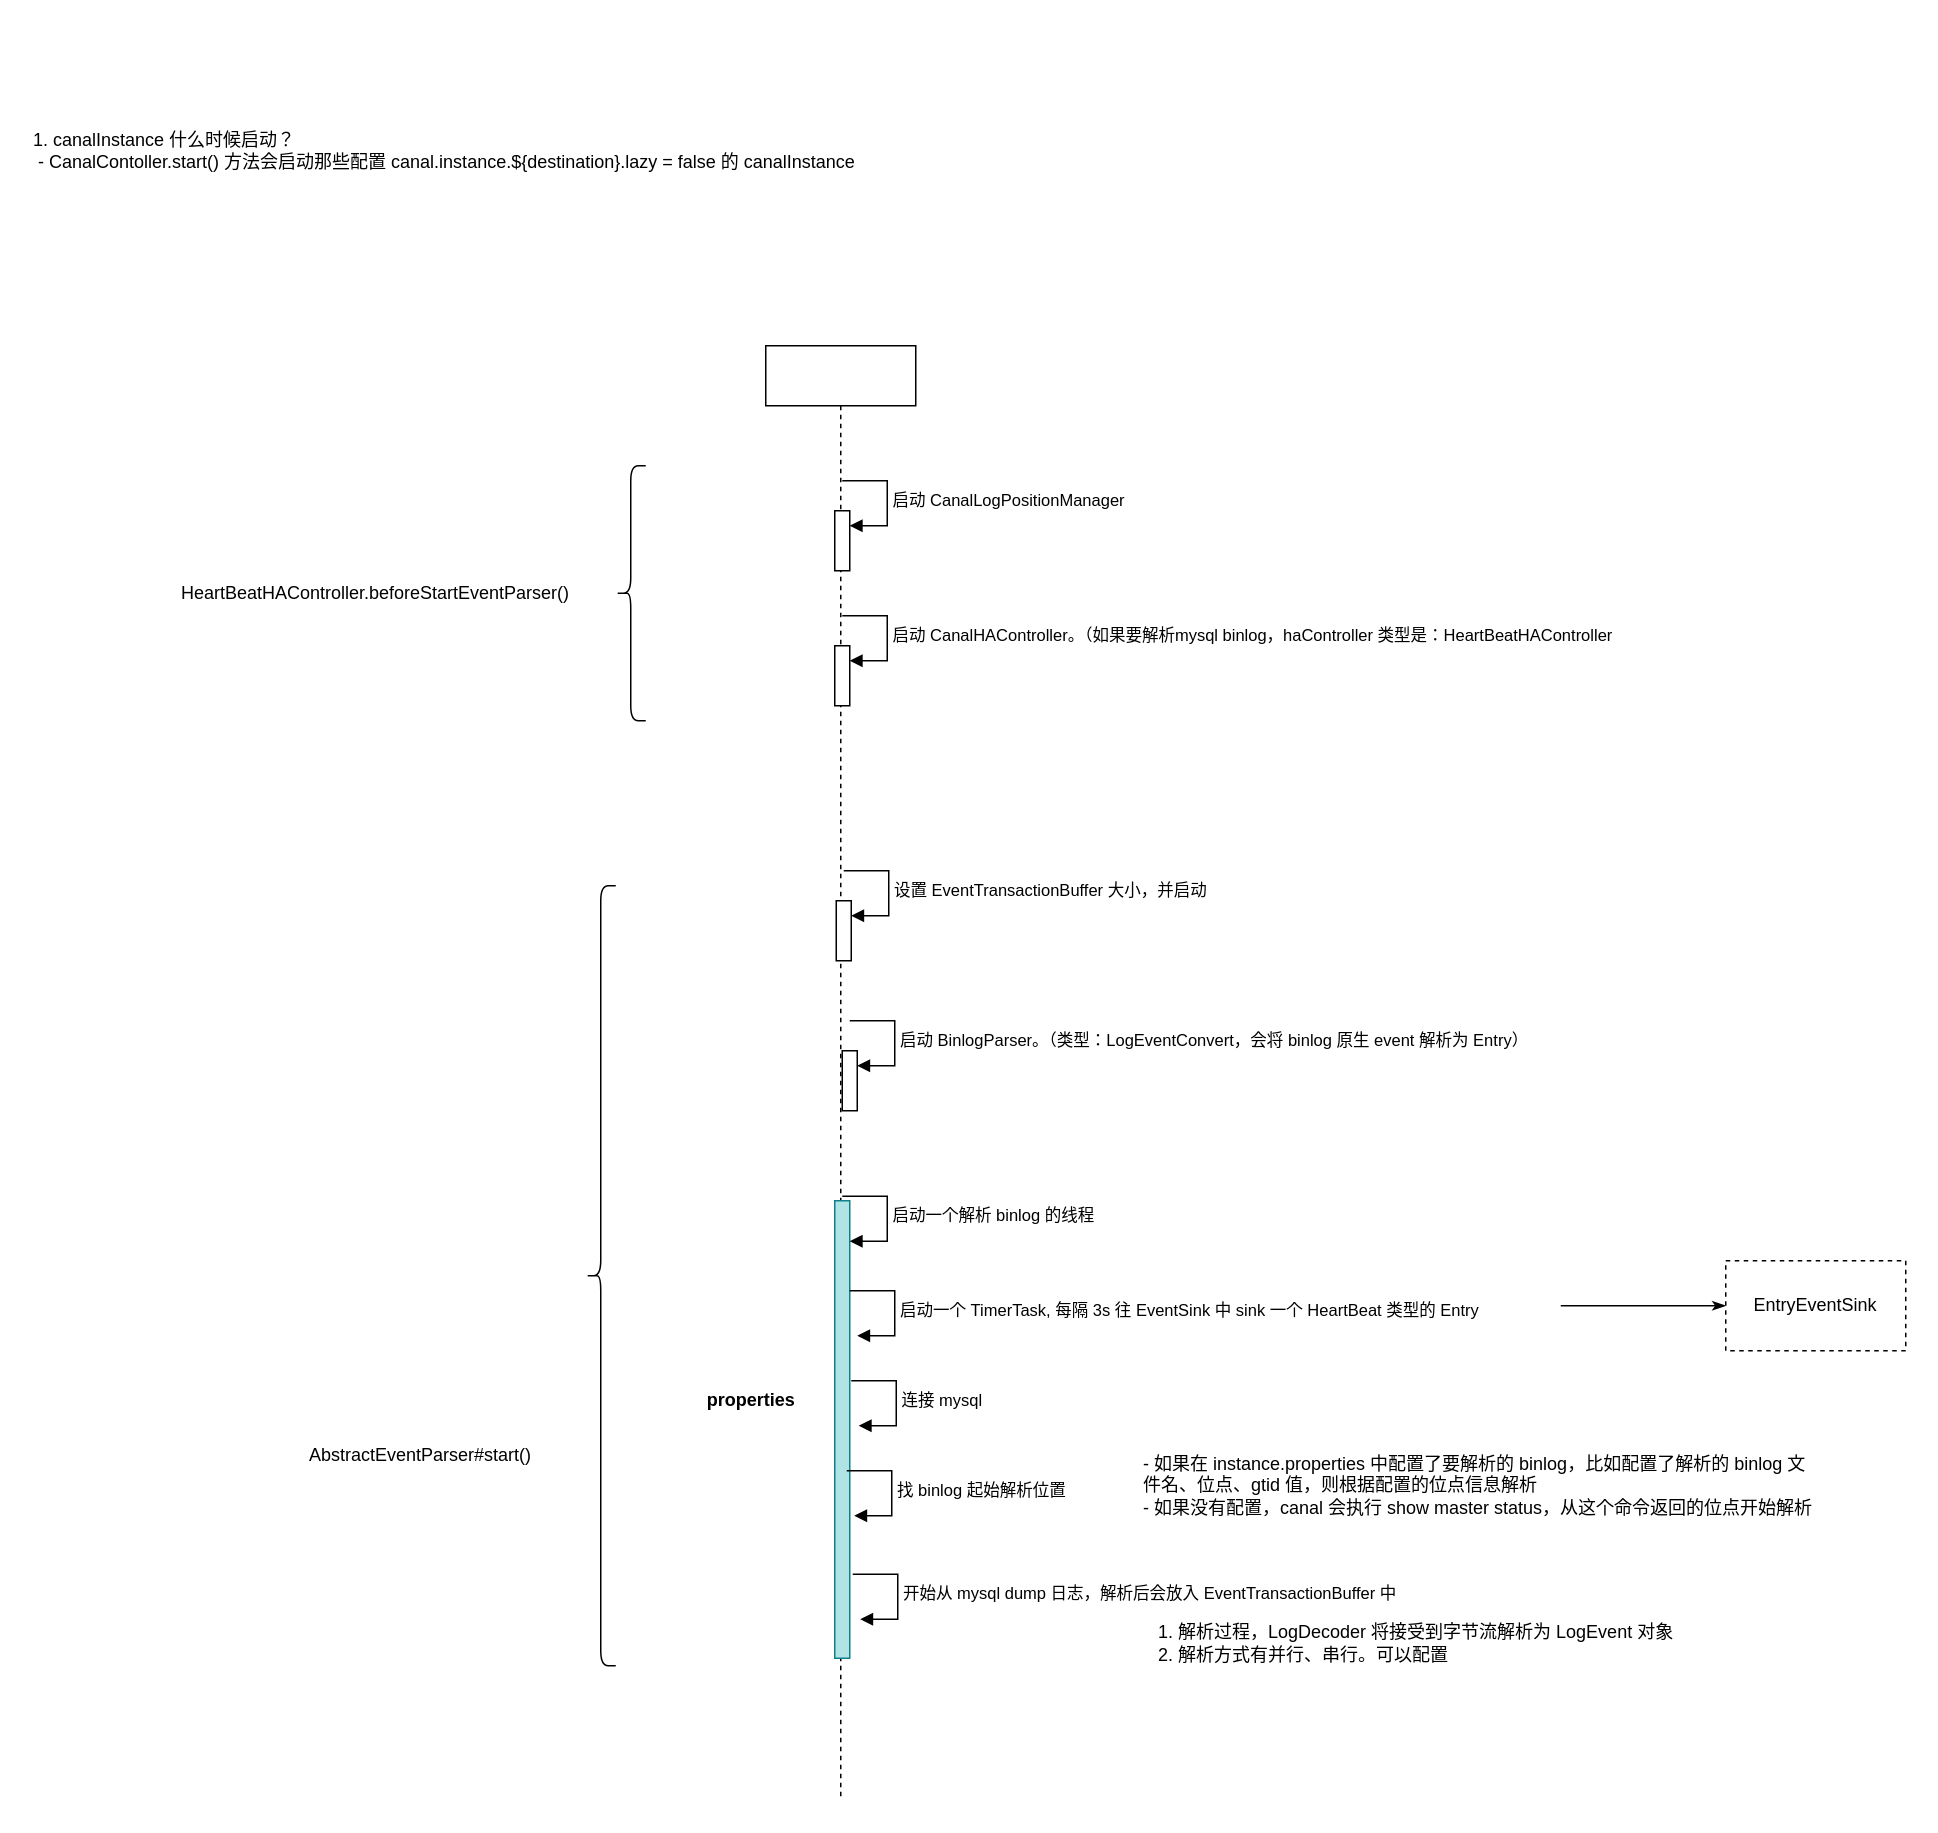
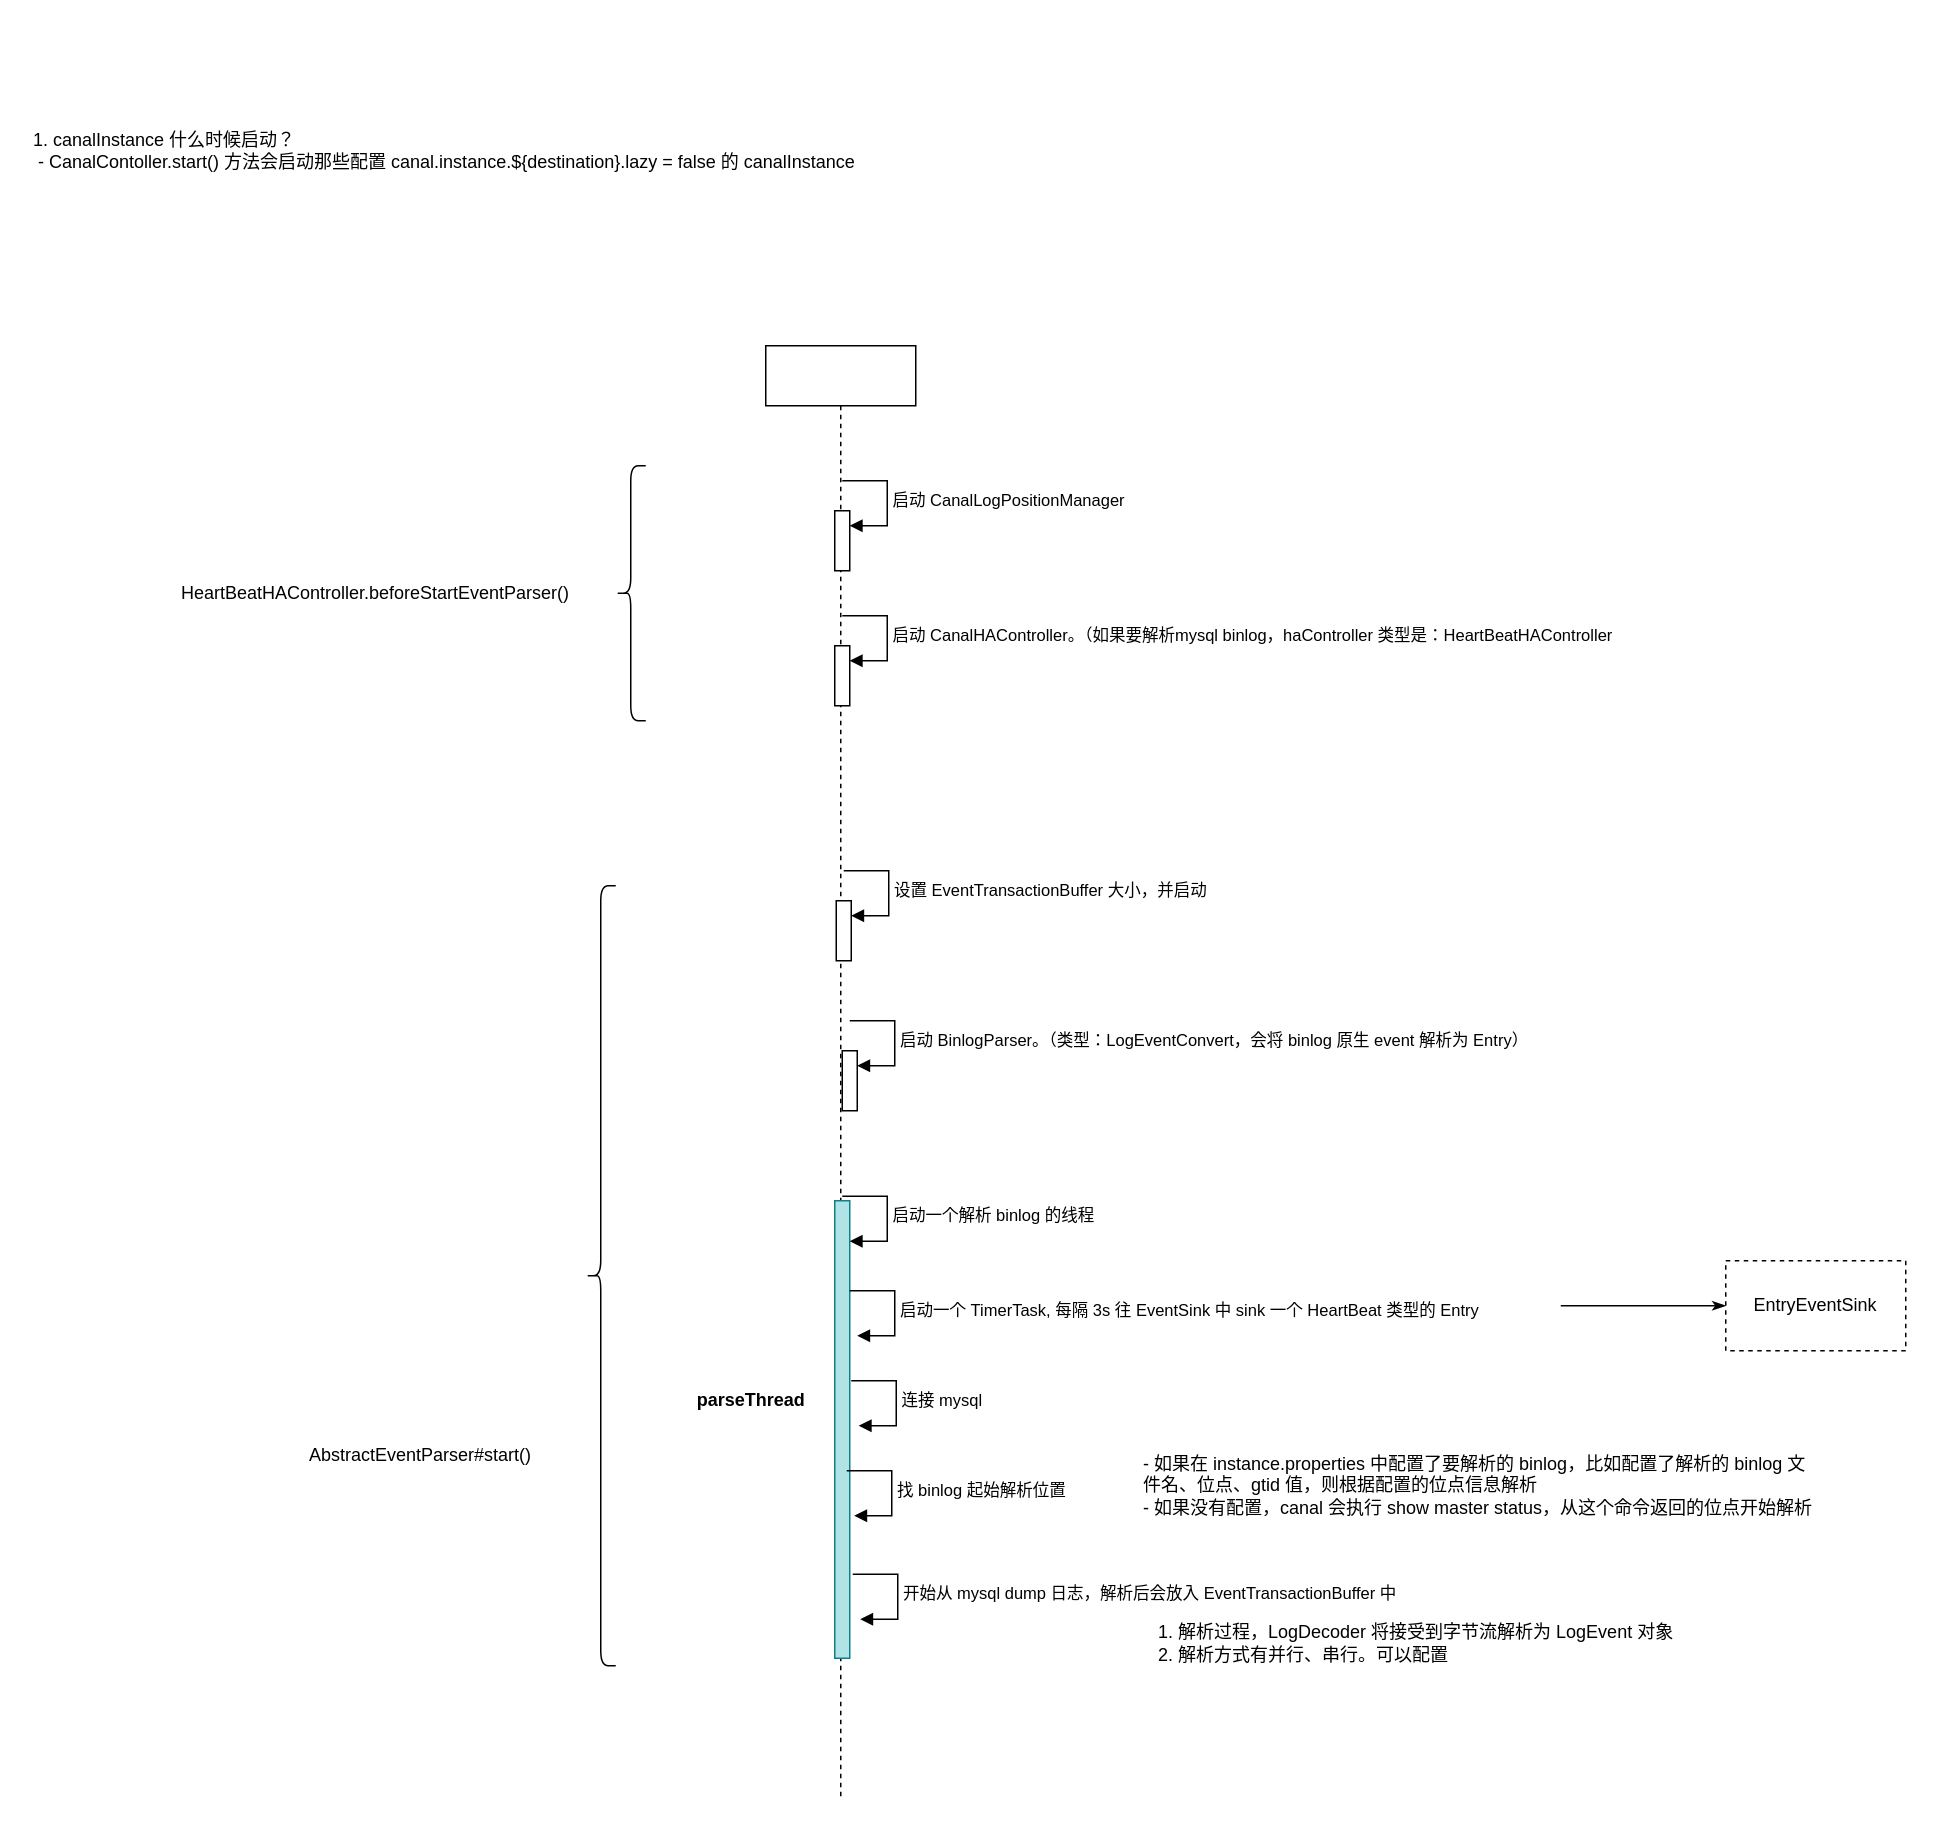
node "properties": label "properties" -> "parseThread"
